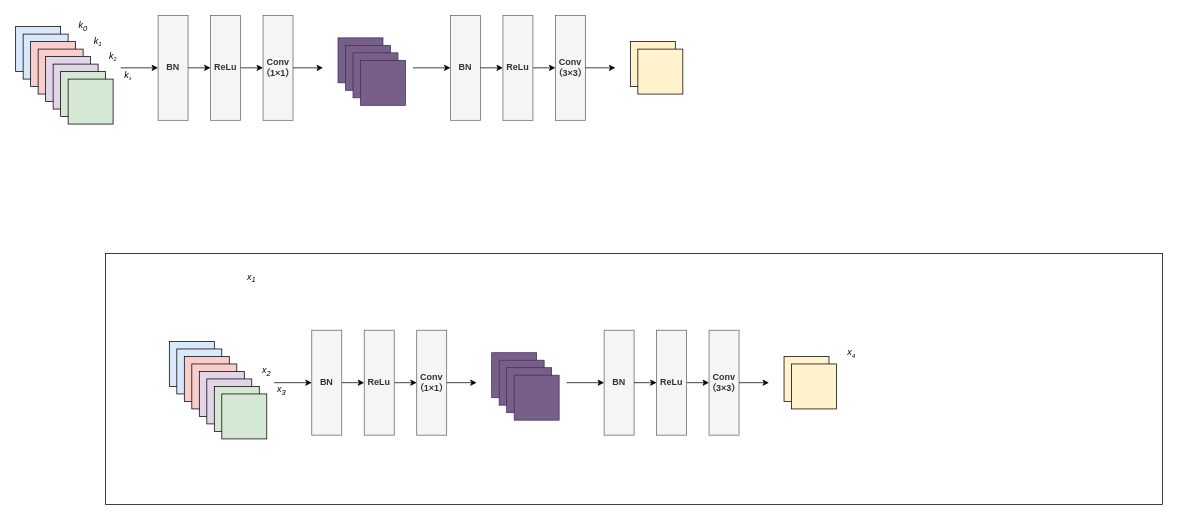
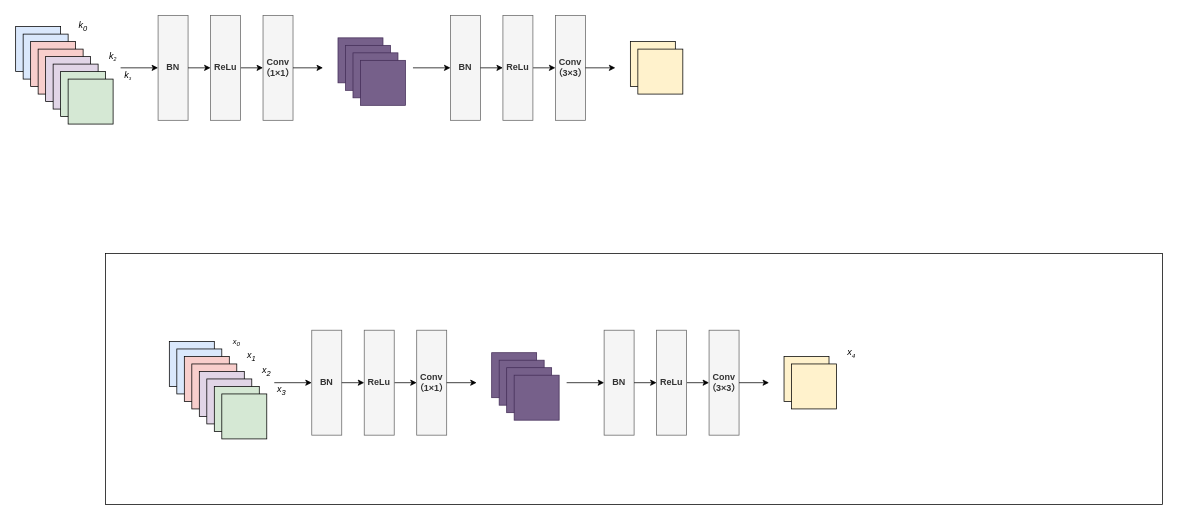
node "k1": removed
node "x1": moved (252, 278) -> (252, 357)
node "x0": added
